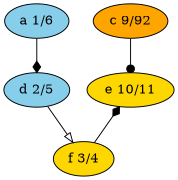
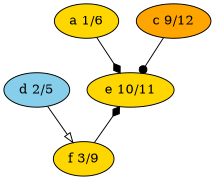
node "a 1/6": fillcolor skyblue -> gold
node "c 9/92": label "c 9/92" -> "c 9/12"
edge "a 1/6" -> "d 2/5": now "a 1/6" -> "e 10/11"
node "f 3/4": label "f 3/4" -> "f 3/9"
